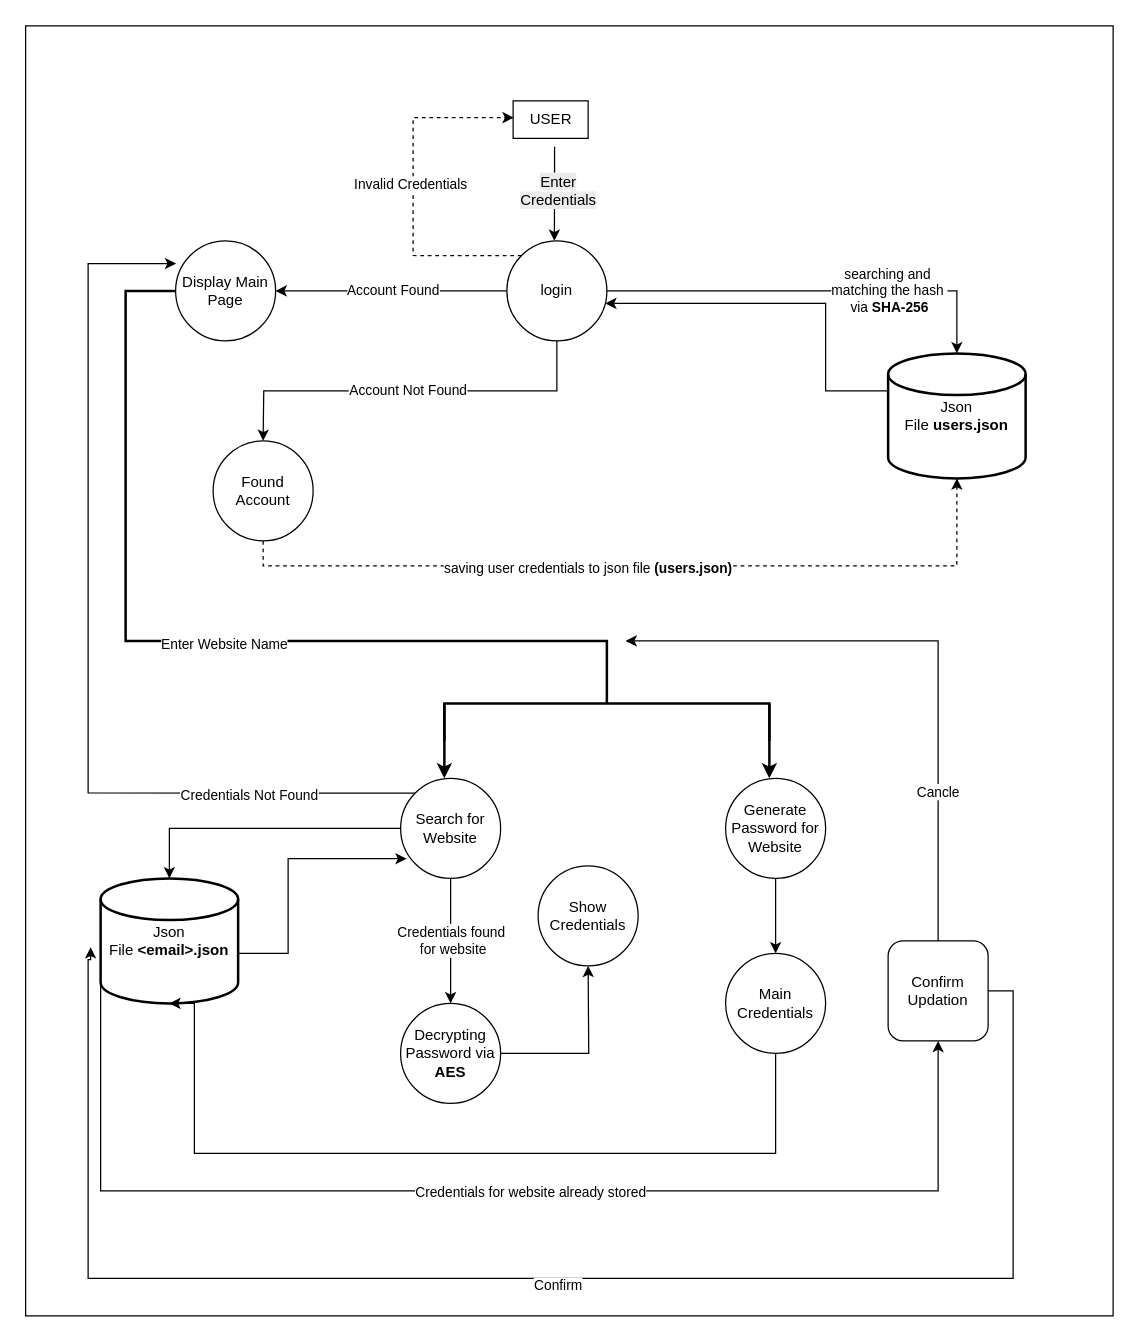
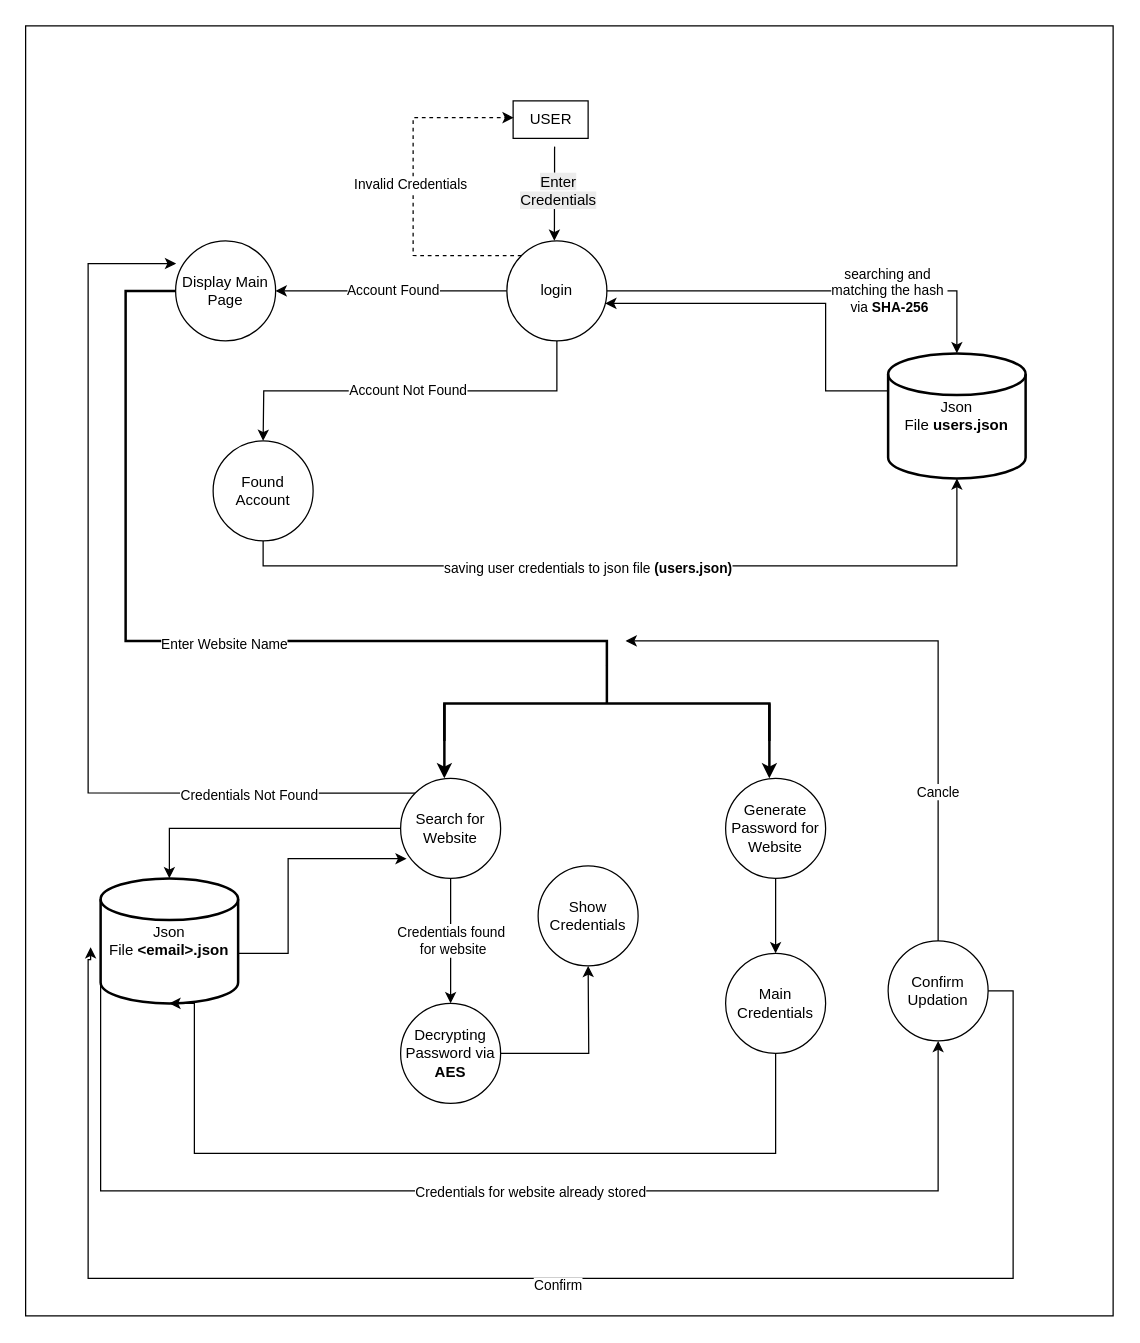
edge "Found Account" -> "Json File users.json": style dashed -> solid
node "Confirm Updation": shape rounded rectangle -> ellipse
